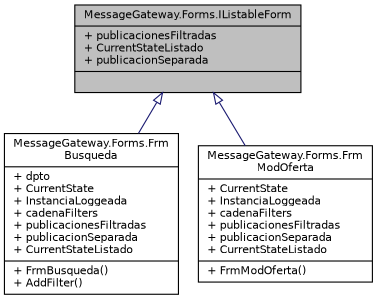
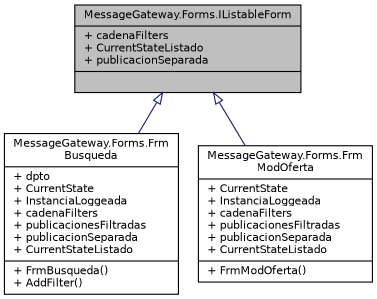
node "MessageGateway.Forms.IListableForm": text "+ publicacionesFiltradas" -> "+ cadenaFilters"
